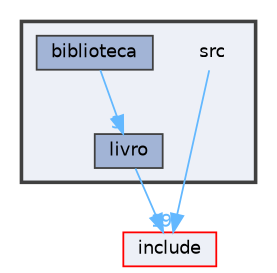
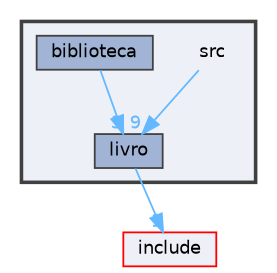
edge "src" -> "include": now "src" -> "livro"
